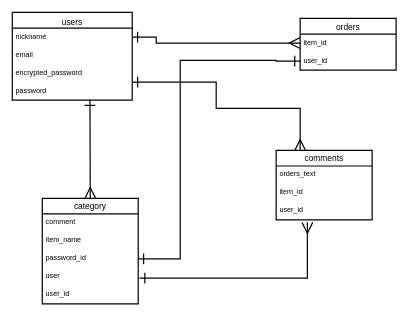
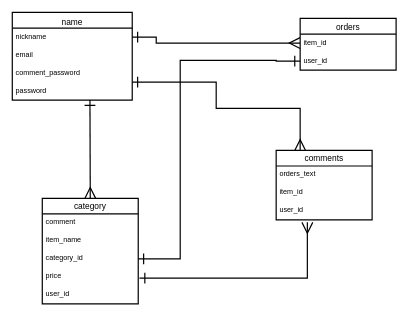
node "users": label "users" -> "name"
node "encrypted_password": label "encrypted_password" -> "comment_password"
node "password_id": label "password_id" -> "category_id"
node "user": label "user" -> "price"
